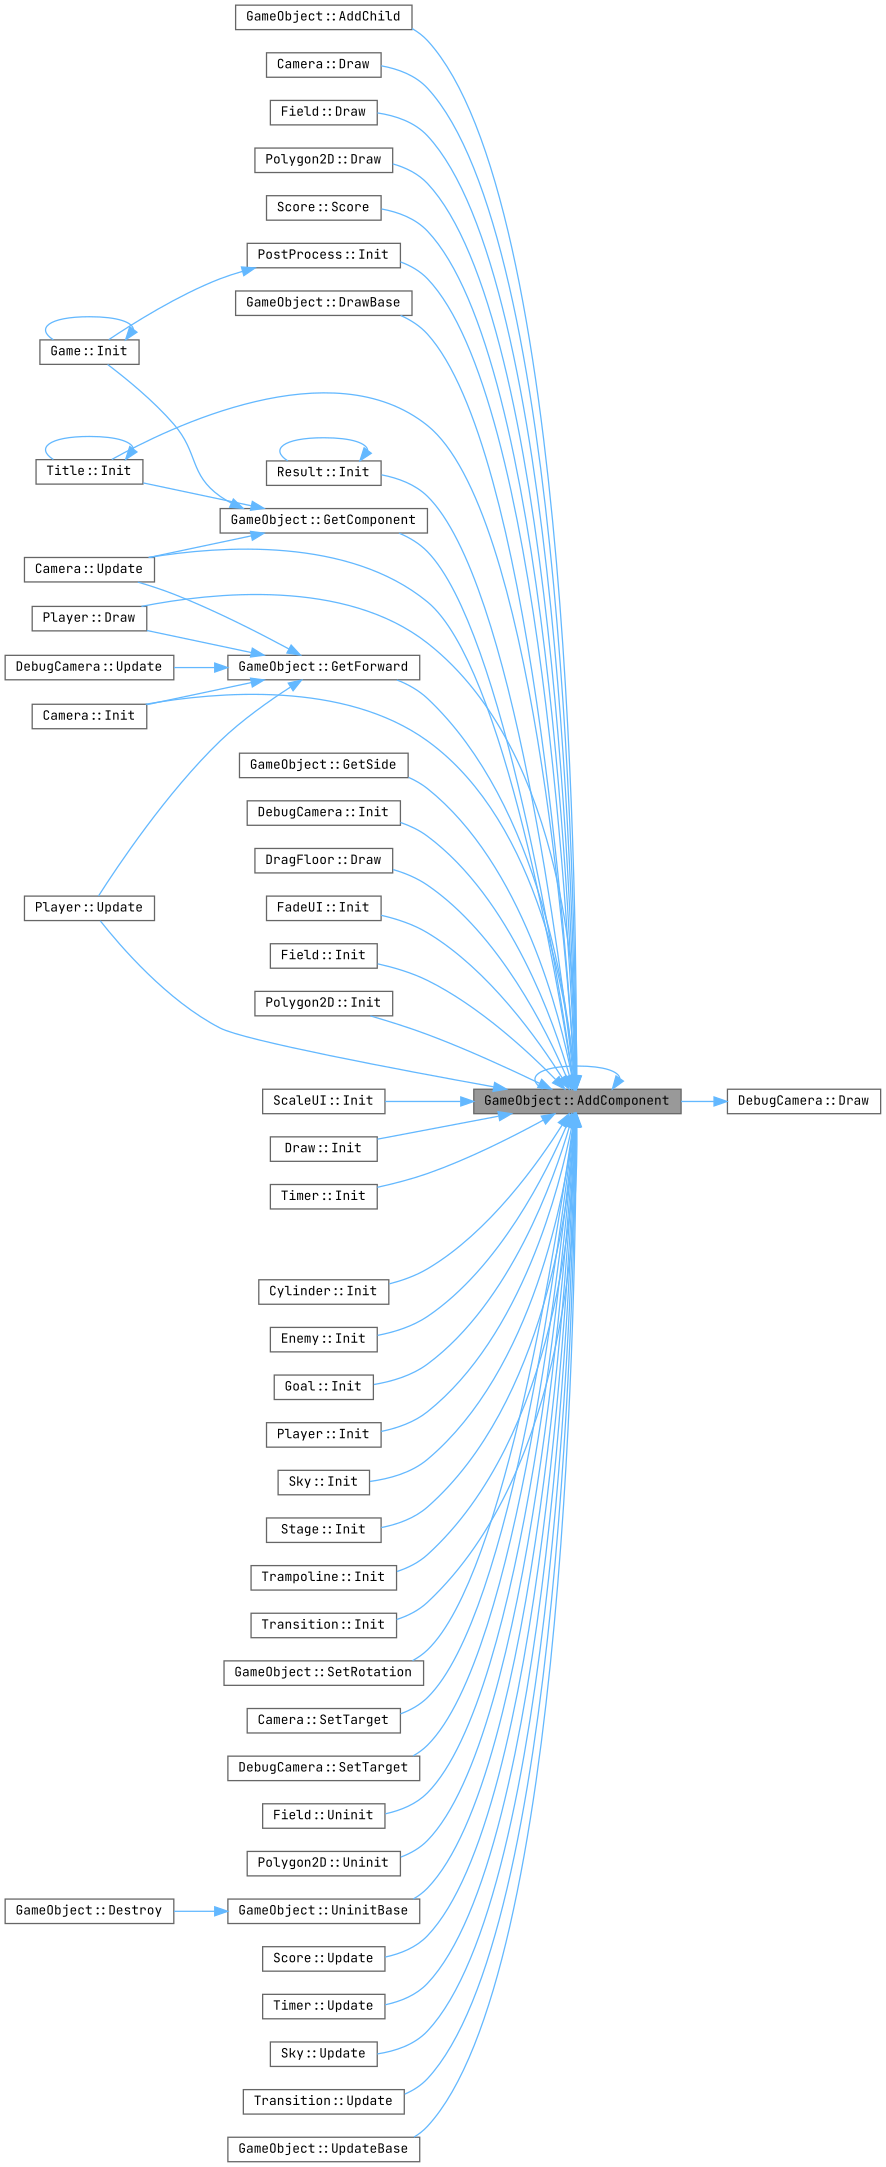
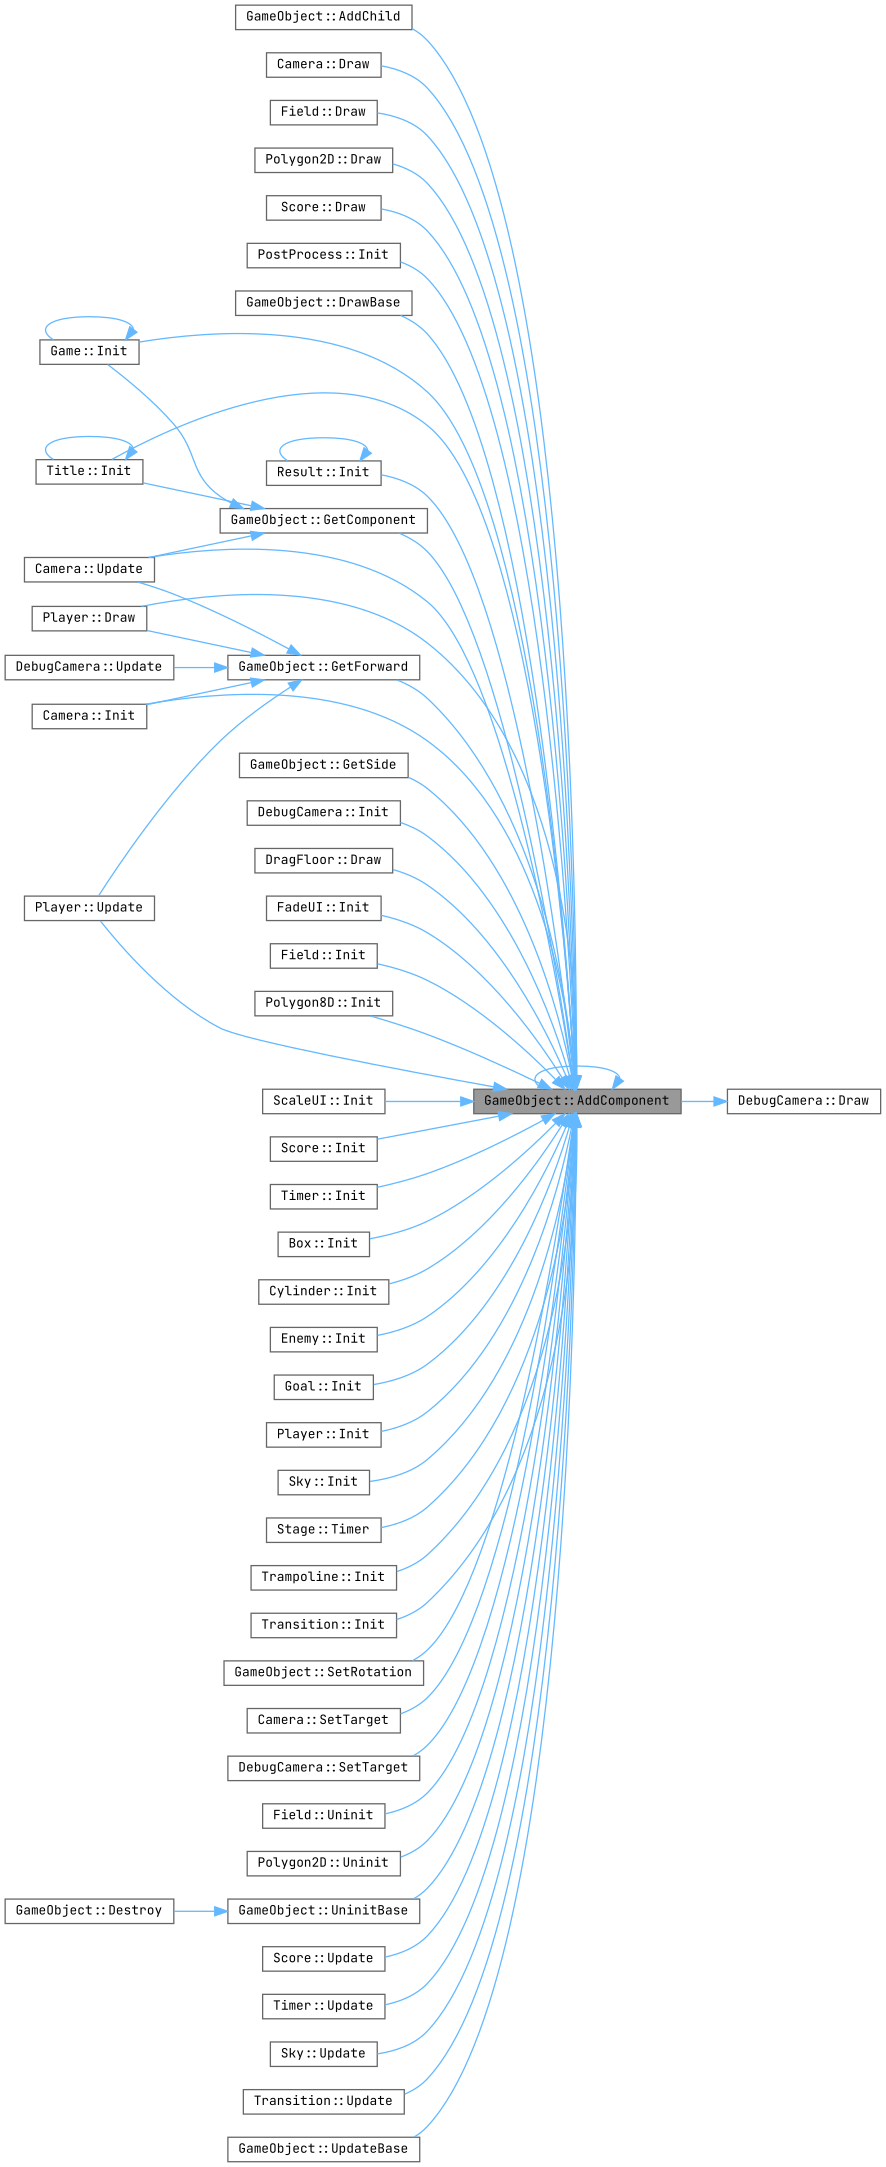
node "Score::Score": label "Score::Score" -> "Score::Draw"
edge "Game::Init" -> "PostProcess::Init": now "Game::Init" -> "GameObject::AddComponent"
node "Polygon2D::Init": label "Polygon2D::Init" -> "Polygon8D::Init"
node "Draw::Init": label "Draw::Init" -> "Score::Init"
node "Box::Init": added
node "Stage::Init": label "Stage::Init" -> "Stage::Timer"
